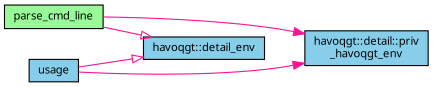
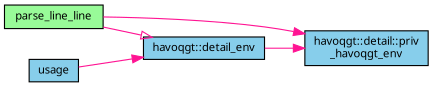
node "parse_cmd_line": label "parse_cmd_line" -> "parse_line_line"
edge "usage" -> "havoqgt::detail_env": arrowhead onormal -> normal
edge "usage" -> "havoqgt::detail::priv _havoqgt_env": now "havoqgt::detail_env" -> "havoqgt::detail::priv _havoqgt_env"
